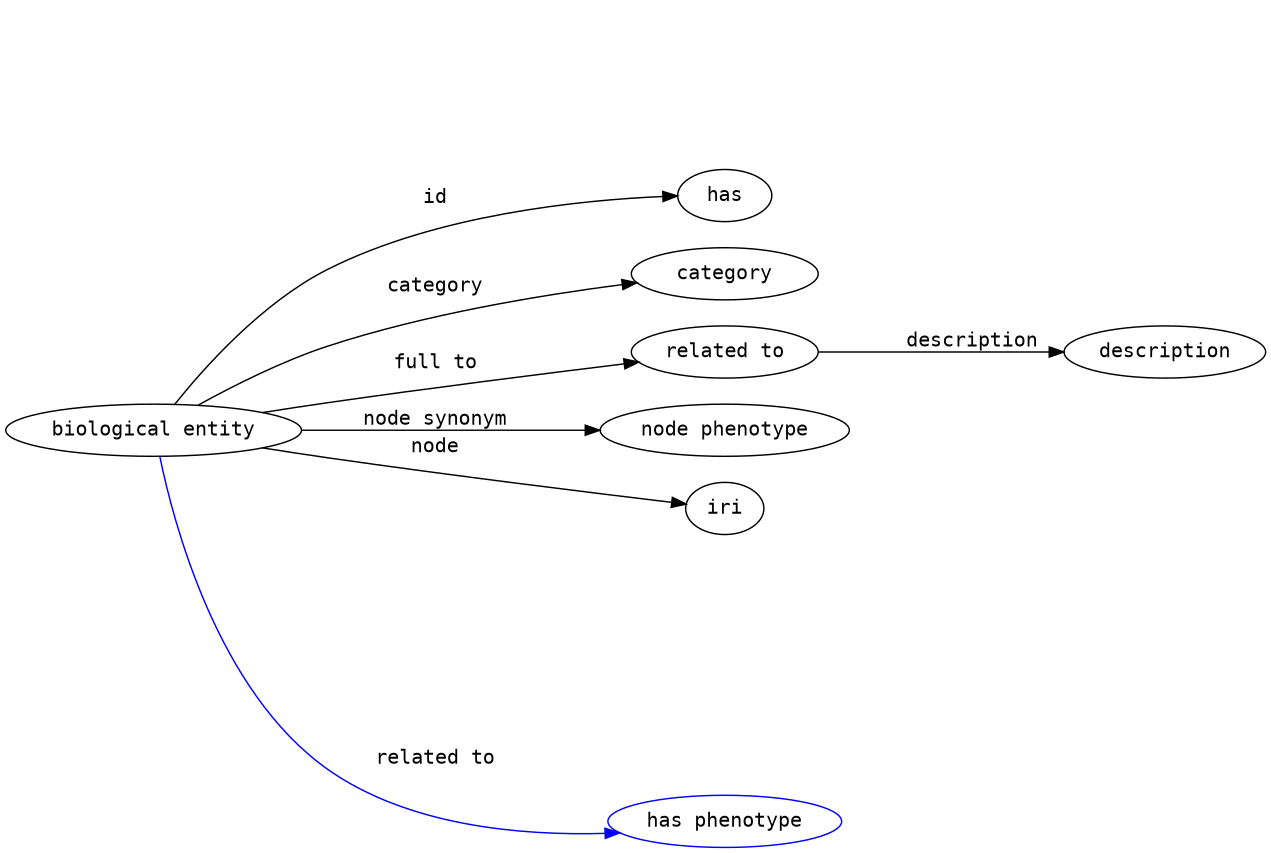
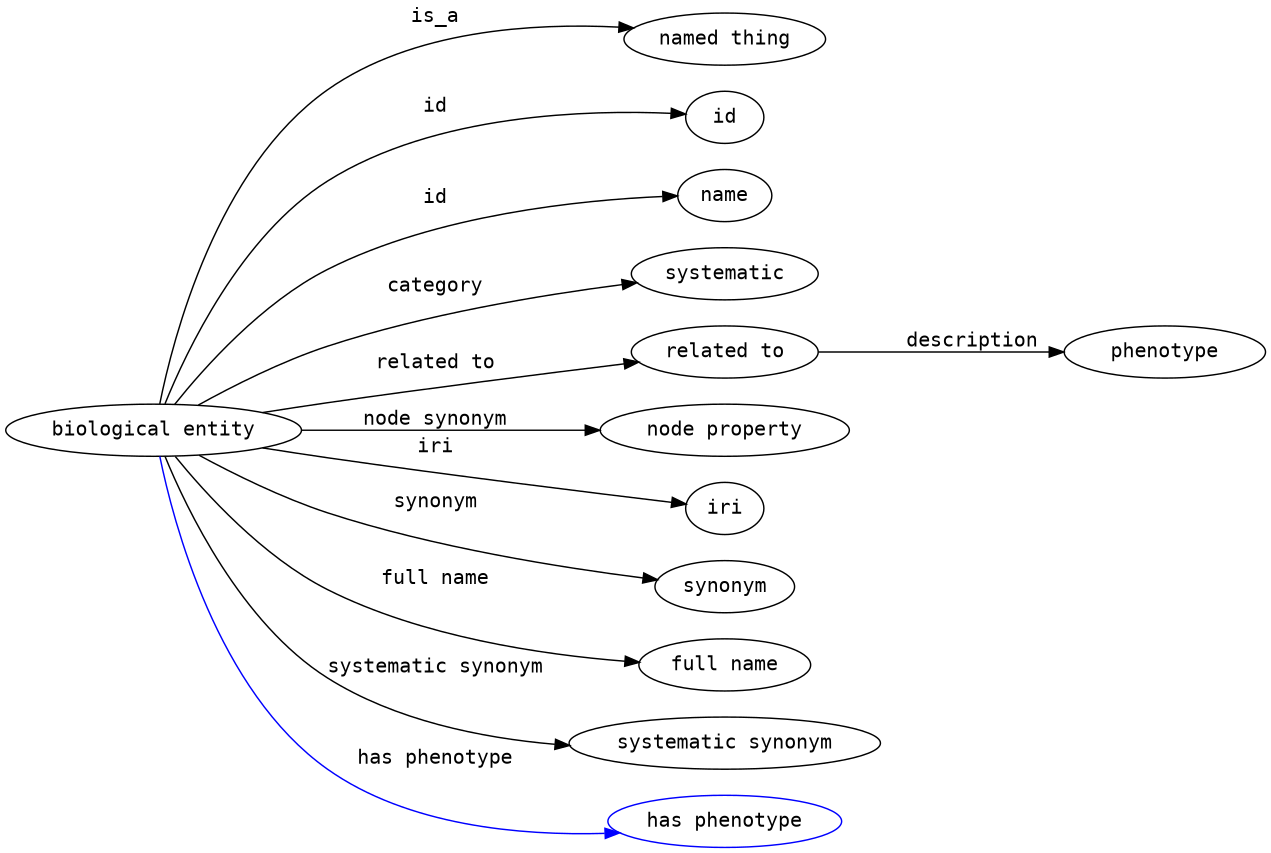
node "named thing": added
node "id": added
node "has": label "has" -> "name"
node "category": label "category" -> "systematic"
node "description": label "description" -> "phenotype"
edge "biological entity" -> "related to": label "full to" -> "related to"
node "node phenotype": label "node phenotype" -> "node property"
edge "biological entity" -> "iri": label "node" -> "iri"
node "synonym": added
node "full name": added
node "systematic synonym": added
edge "biological entity" -> "has phenotype": label "related to" -> "has phenotype"
